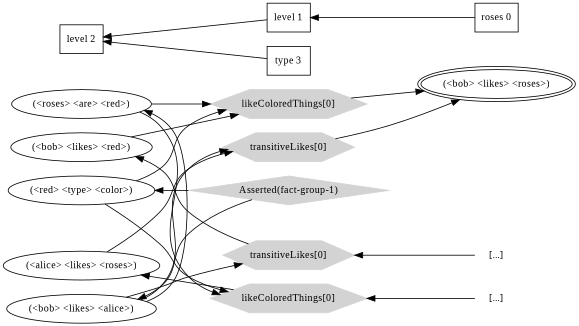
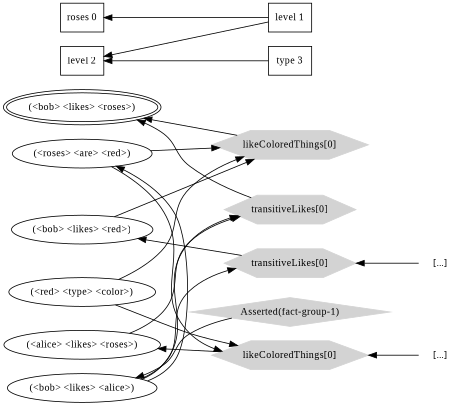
edge "roses 0" -> "level 1": reversed
edge "Asserted(fact-group-1)" -> "(<red> <type> <color>)": removed
